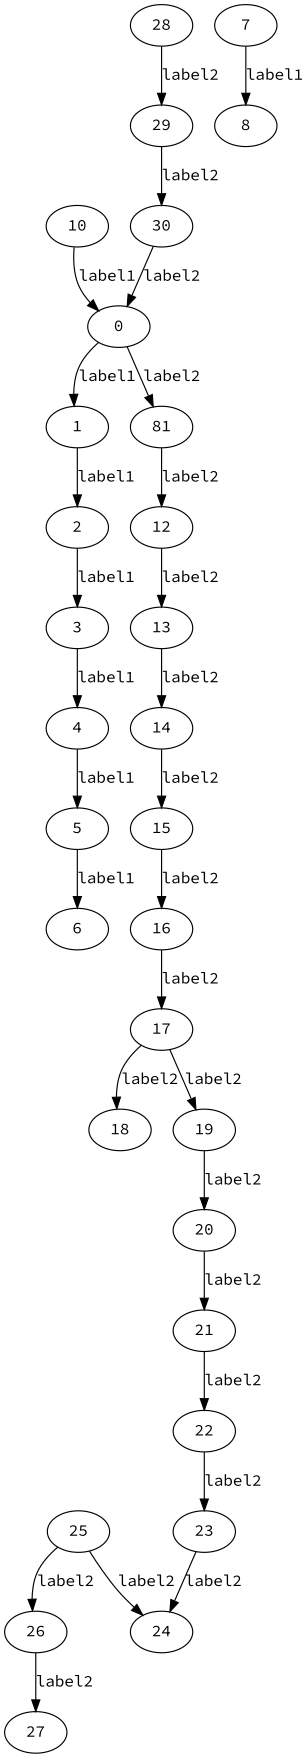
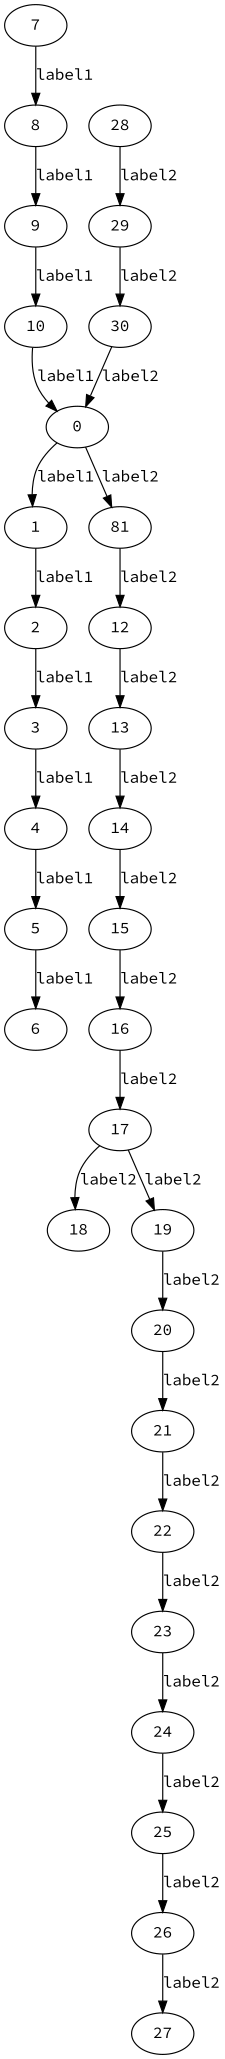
node "9": added
edge "25" -> "24": reversed
